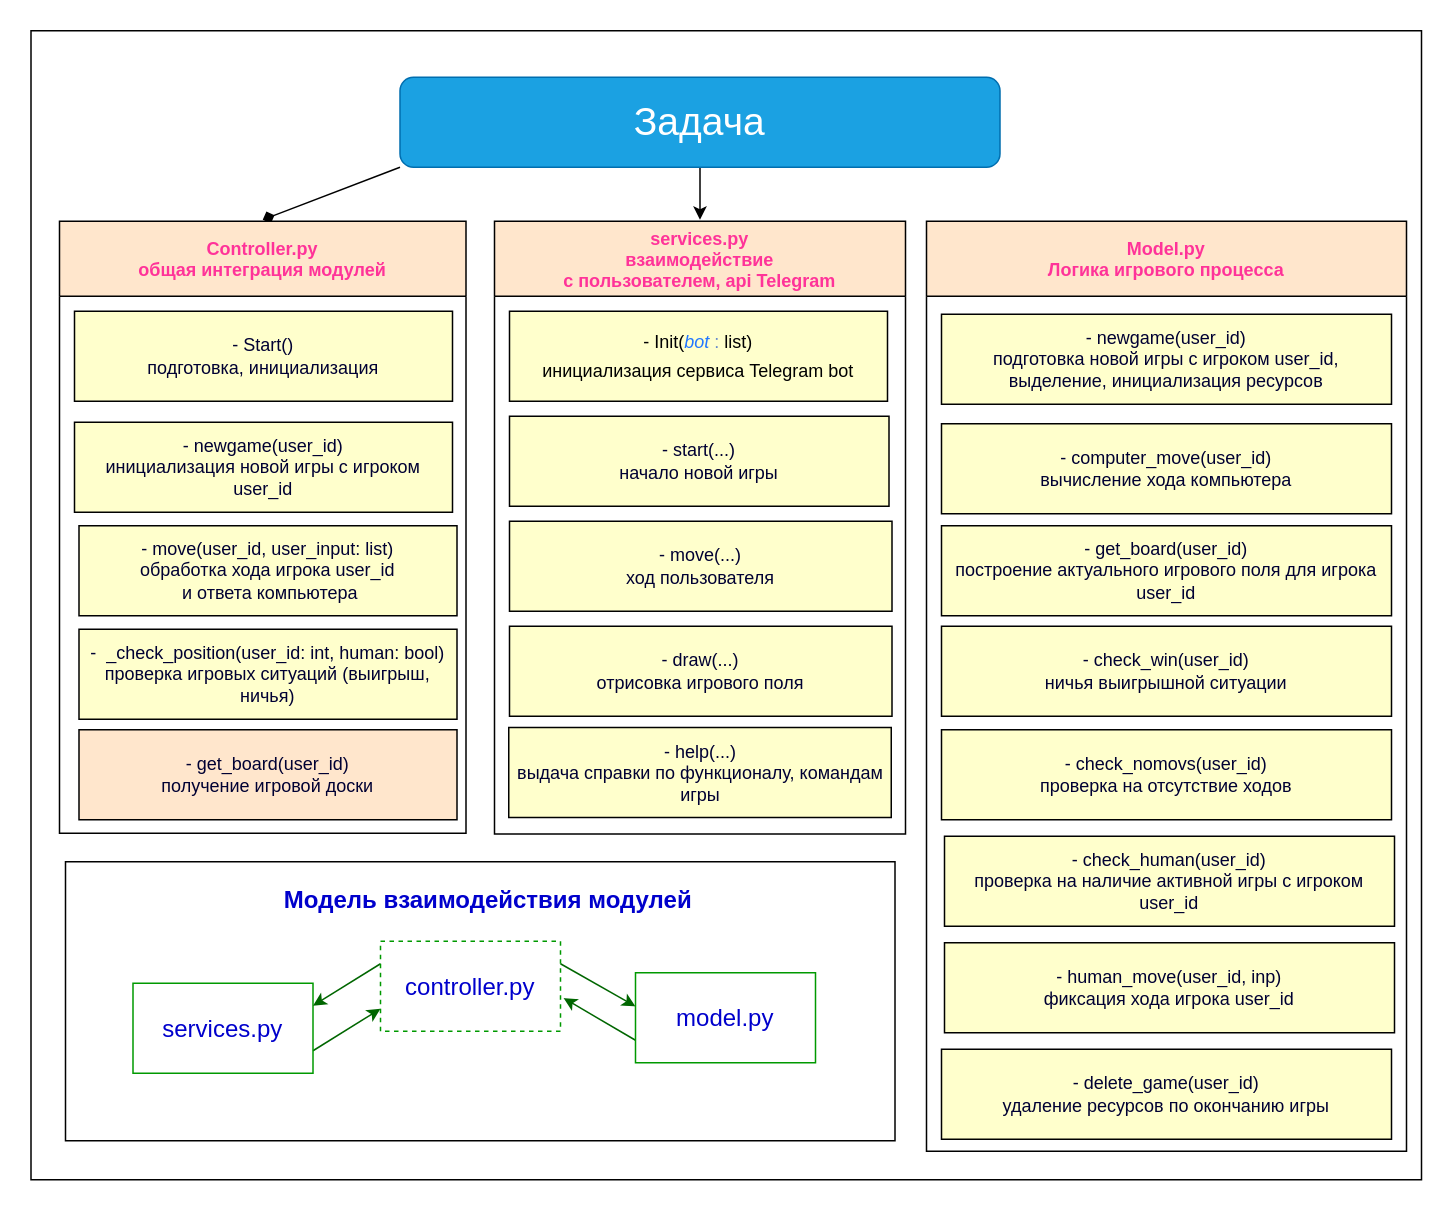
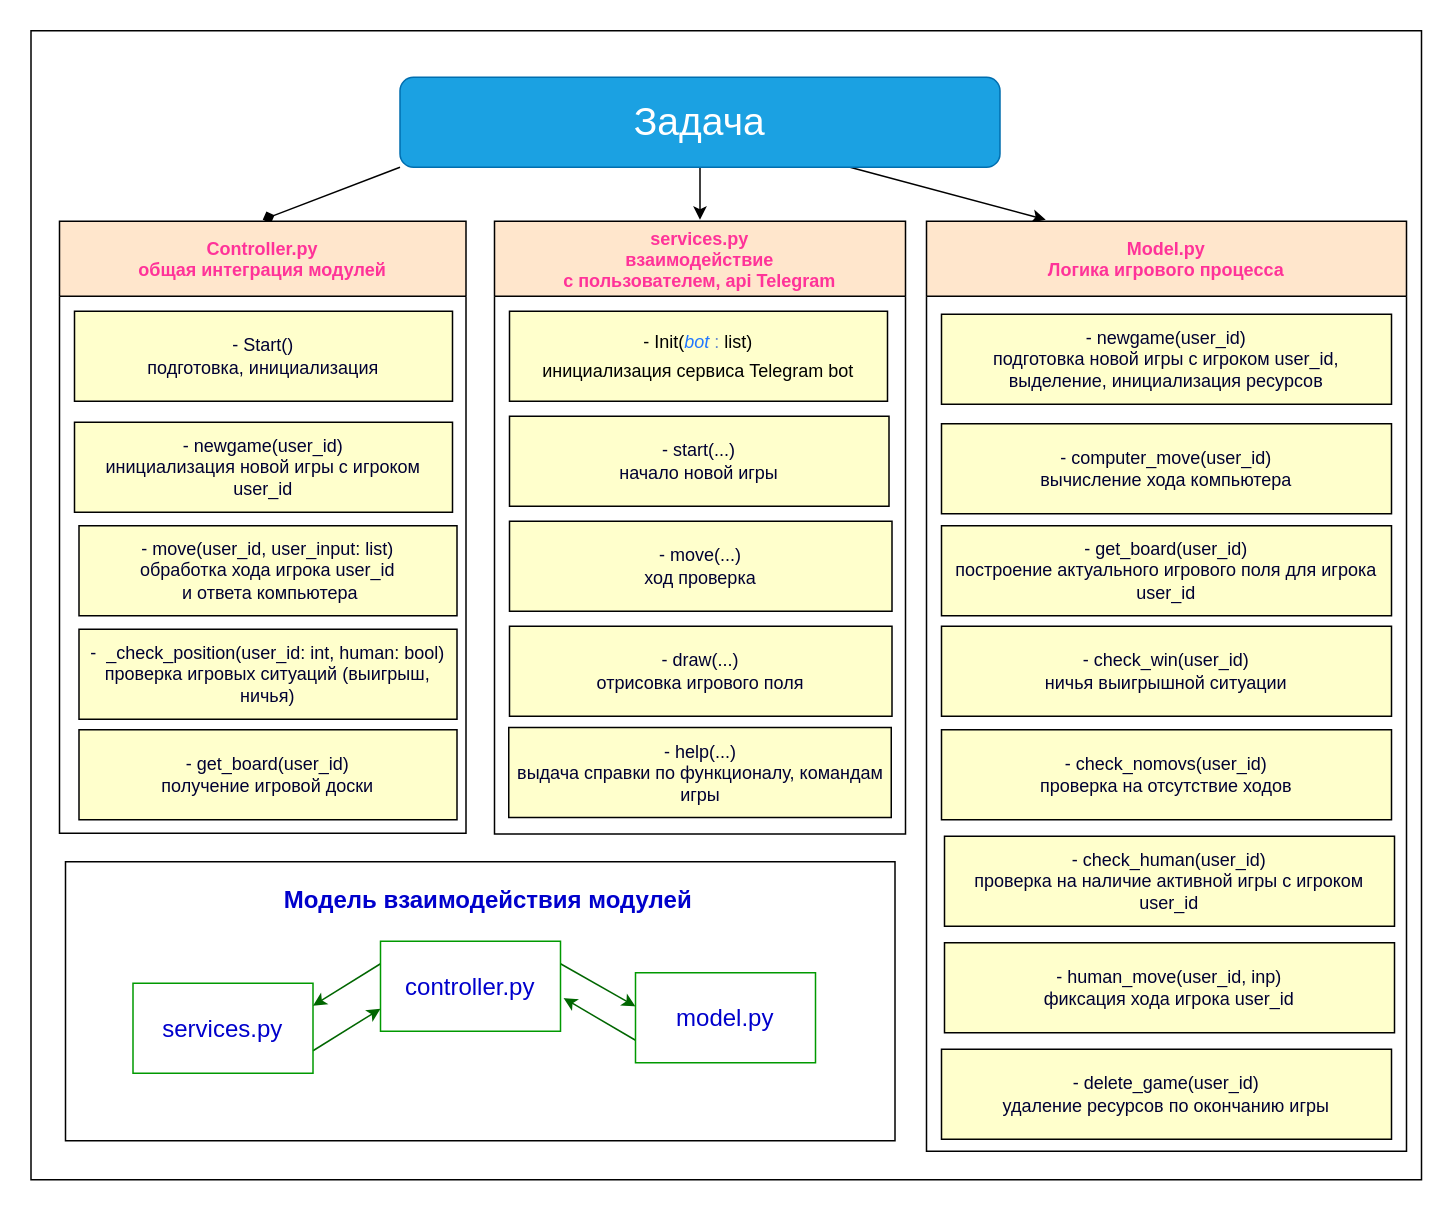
edge "Задача" -> "Model.py Логика игрового процесса": added
node "- move(...) ход пользователя": label "- move(...) ход пользователя" -> "- move(...) ход проверка"
node "- get_board(user_id) получение игровой доски": fillcolor #ffe6cc -> #ffffcc
node "controller.py": style dashed -> solid
